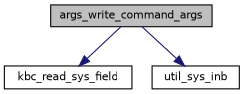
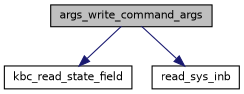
node "kbc_read_sys_field": label "kbc_read_sys_field" -> "kbc_read_state_field"
node "util_sys_inb": label "util_sys_inb" -> "read_sys_inb"
